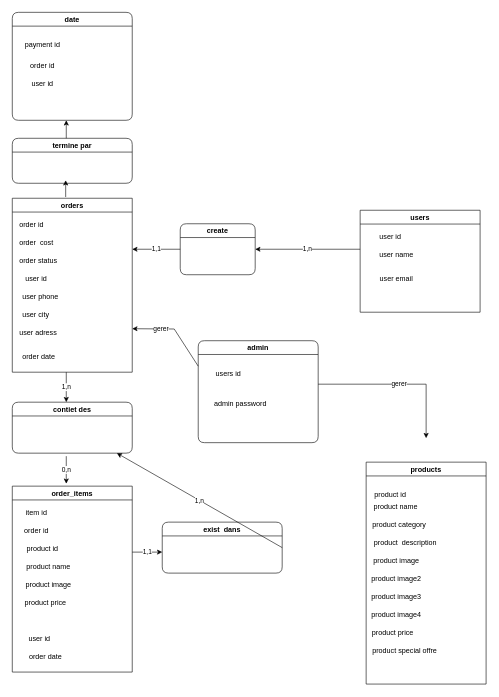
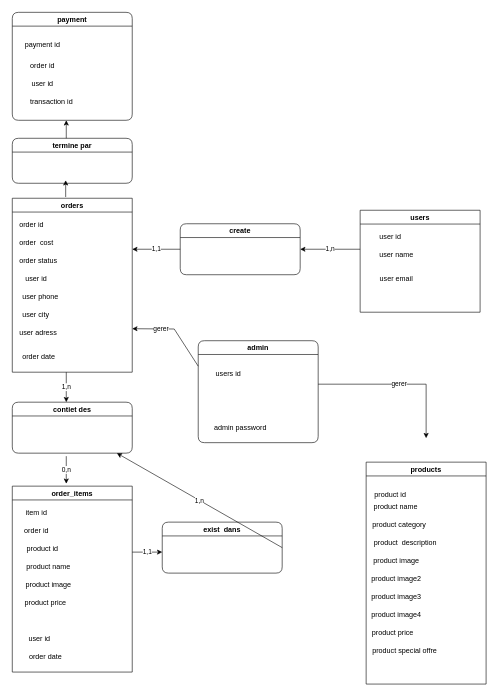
node "date": label "date" -> "payment"
node "transaction id": added
node "create": size 75x51 -> 120x51
node "admin password": moved (240, 404) -> (240, 428)
